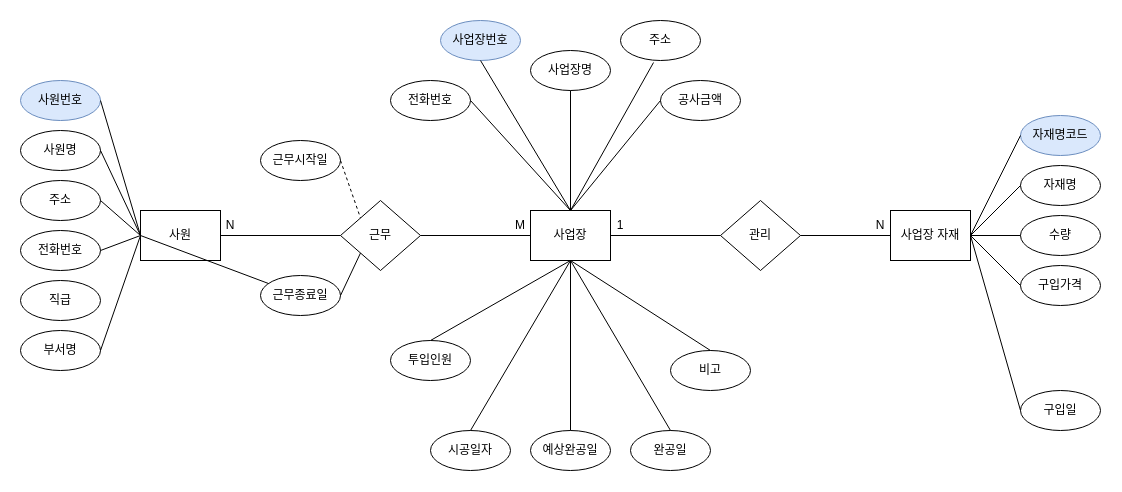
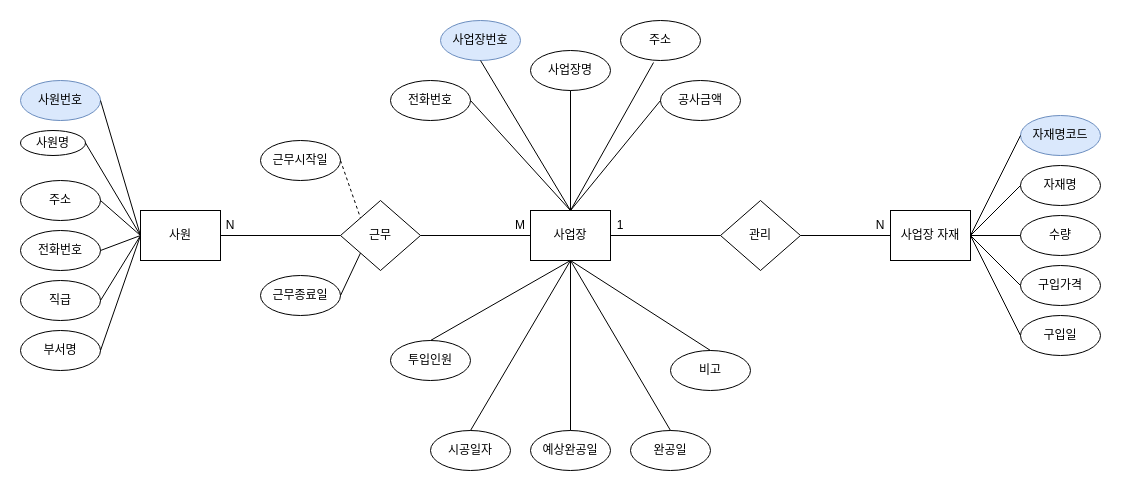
node "사원명": size 80x40 -> 65x25
edge "사원" -- "근무종료일": now "사원" -- "직급"
node "구입일": moved (1061, 411) -> (1061, 336)
